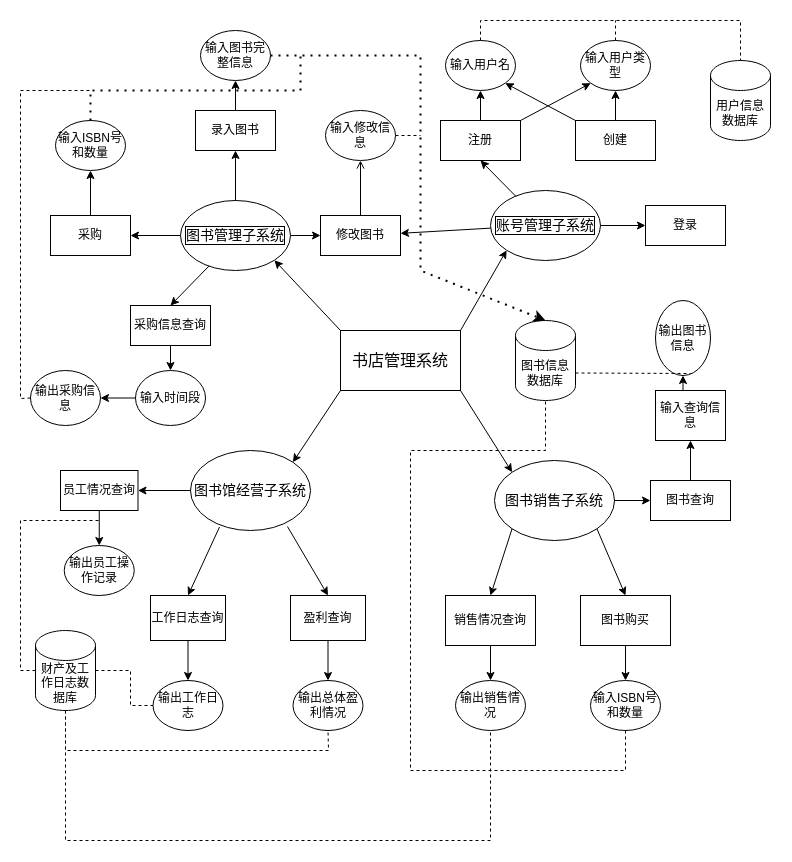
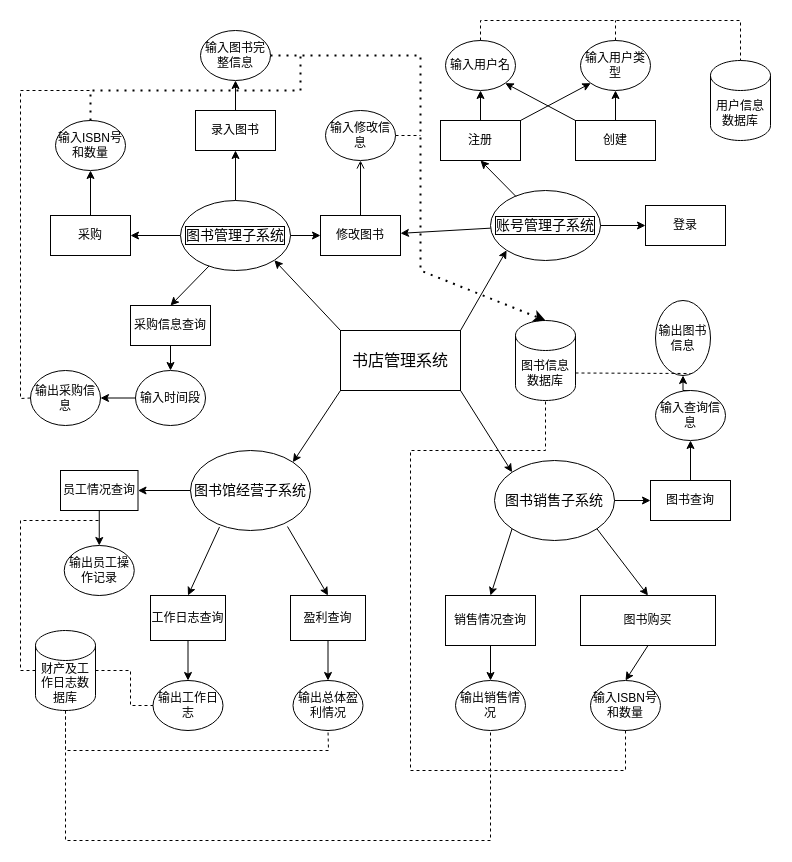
node "输入查询信息": shape rectangle -> ellipse
node "图书购买": size 90x50 -> 135x50
